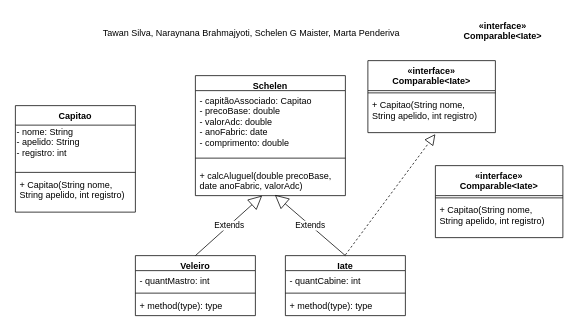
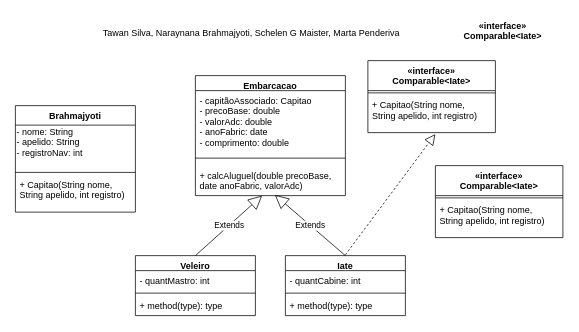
node "Schelen": label "Schelen" -> "Embarcacao"
node "Capitao": label "Capitao" -> "Brahmajyoti"
node "- nome: String- apelido: String- registro: int": label "- nome: String- apelido: String- registro: int" -> "- nome: String- apelido: String- registroNav: int"
